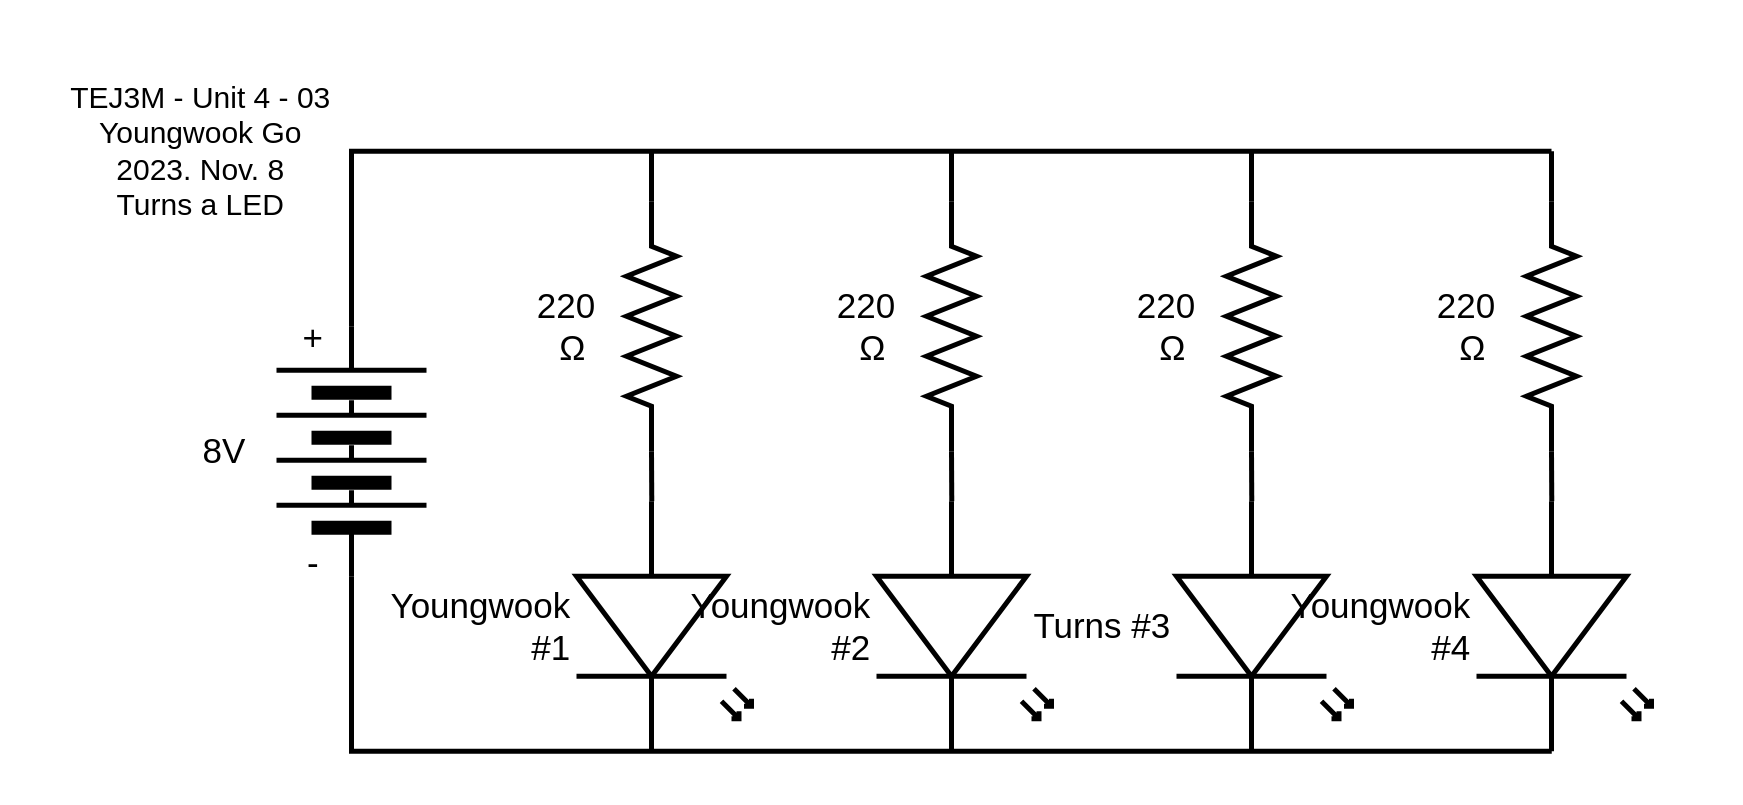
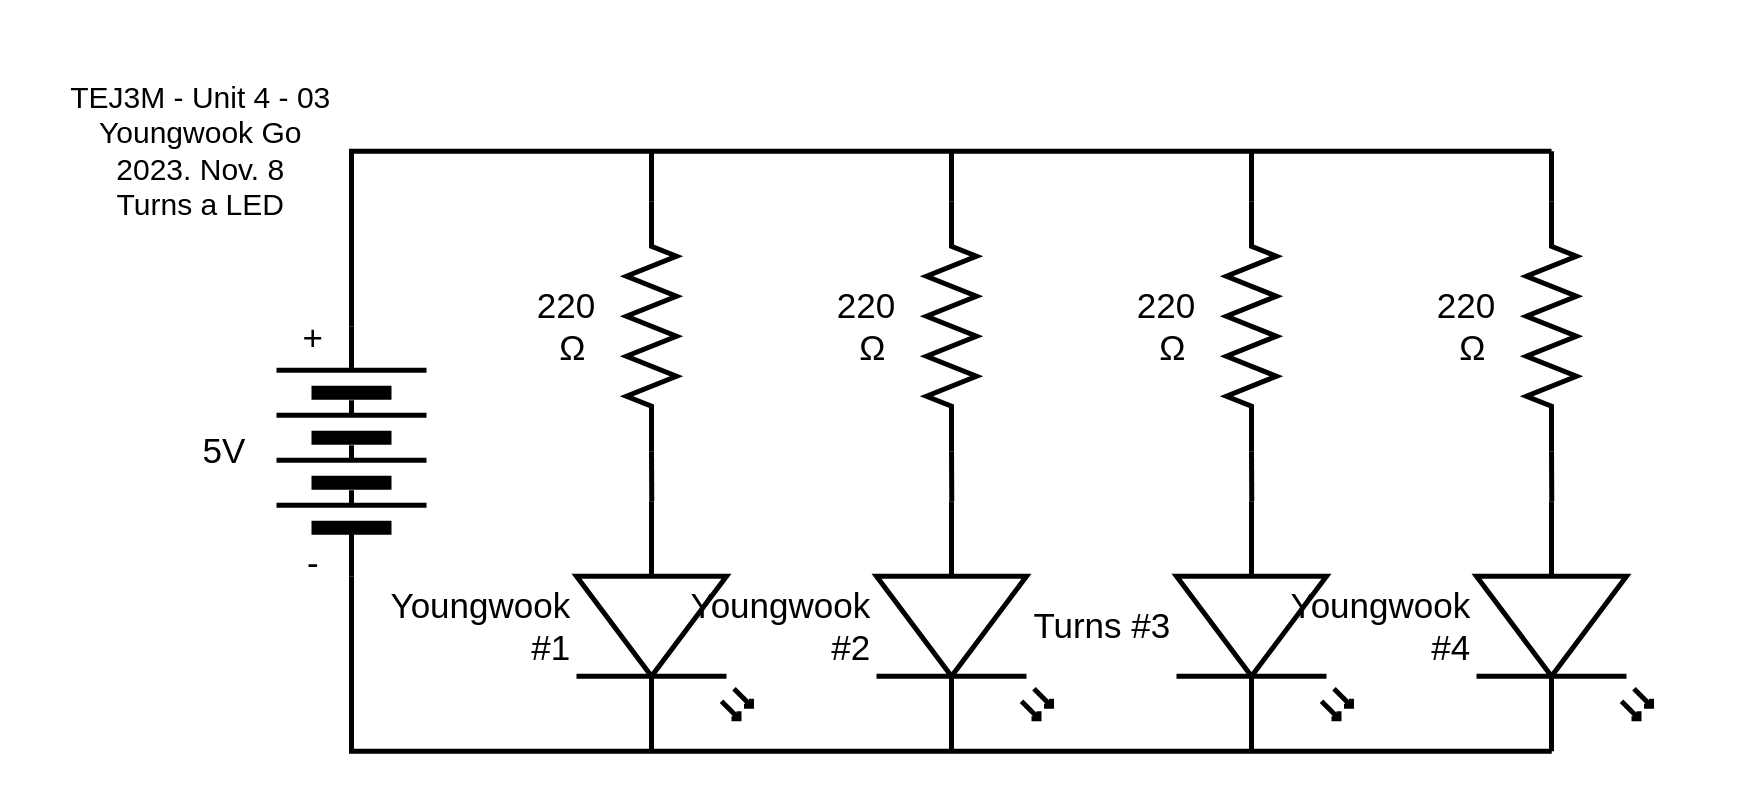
node "8V": label "8V" -> "5V"
